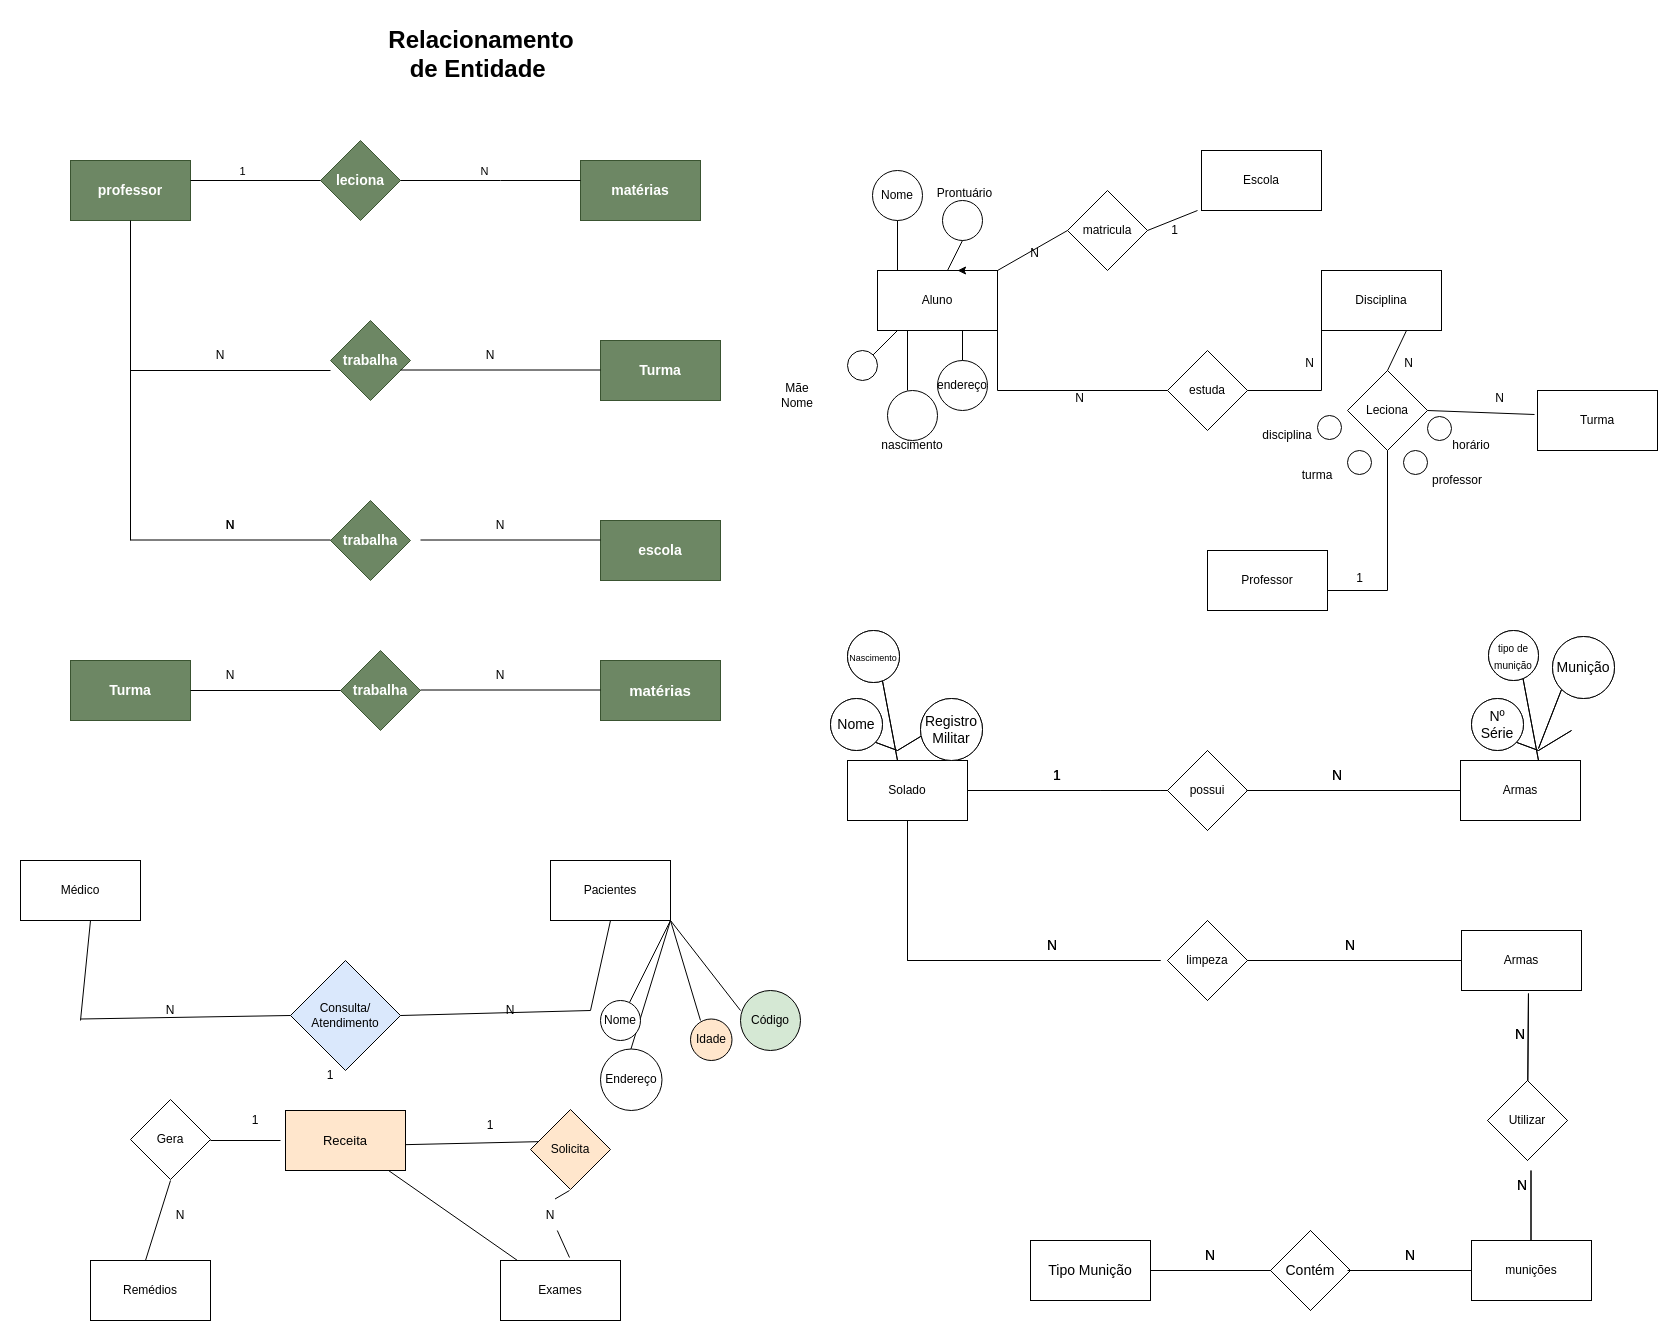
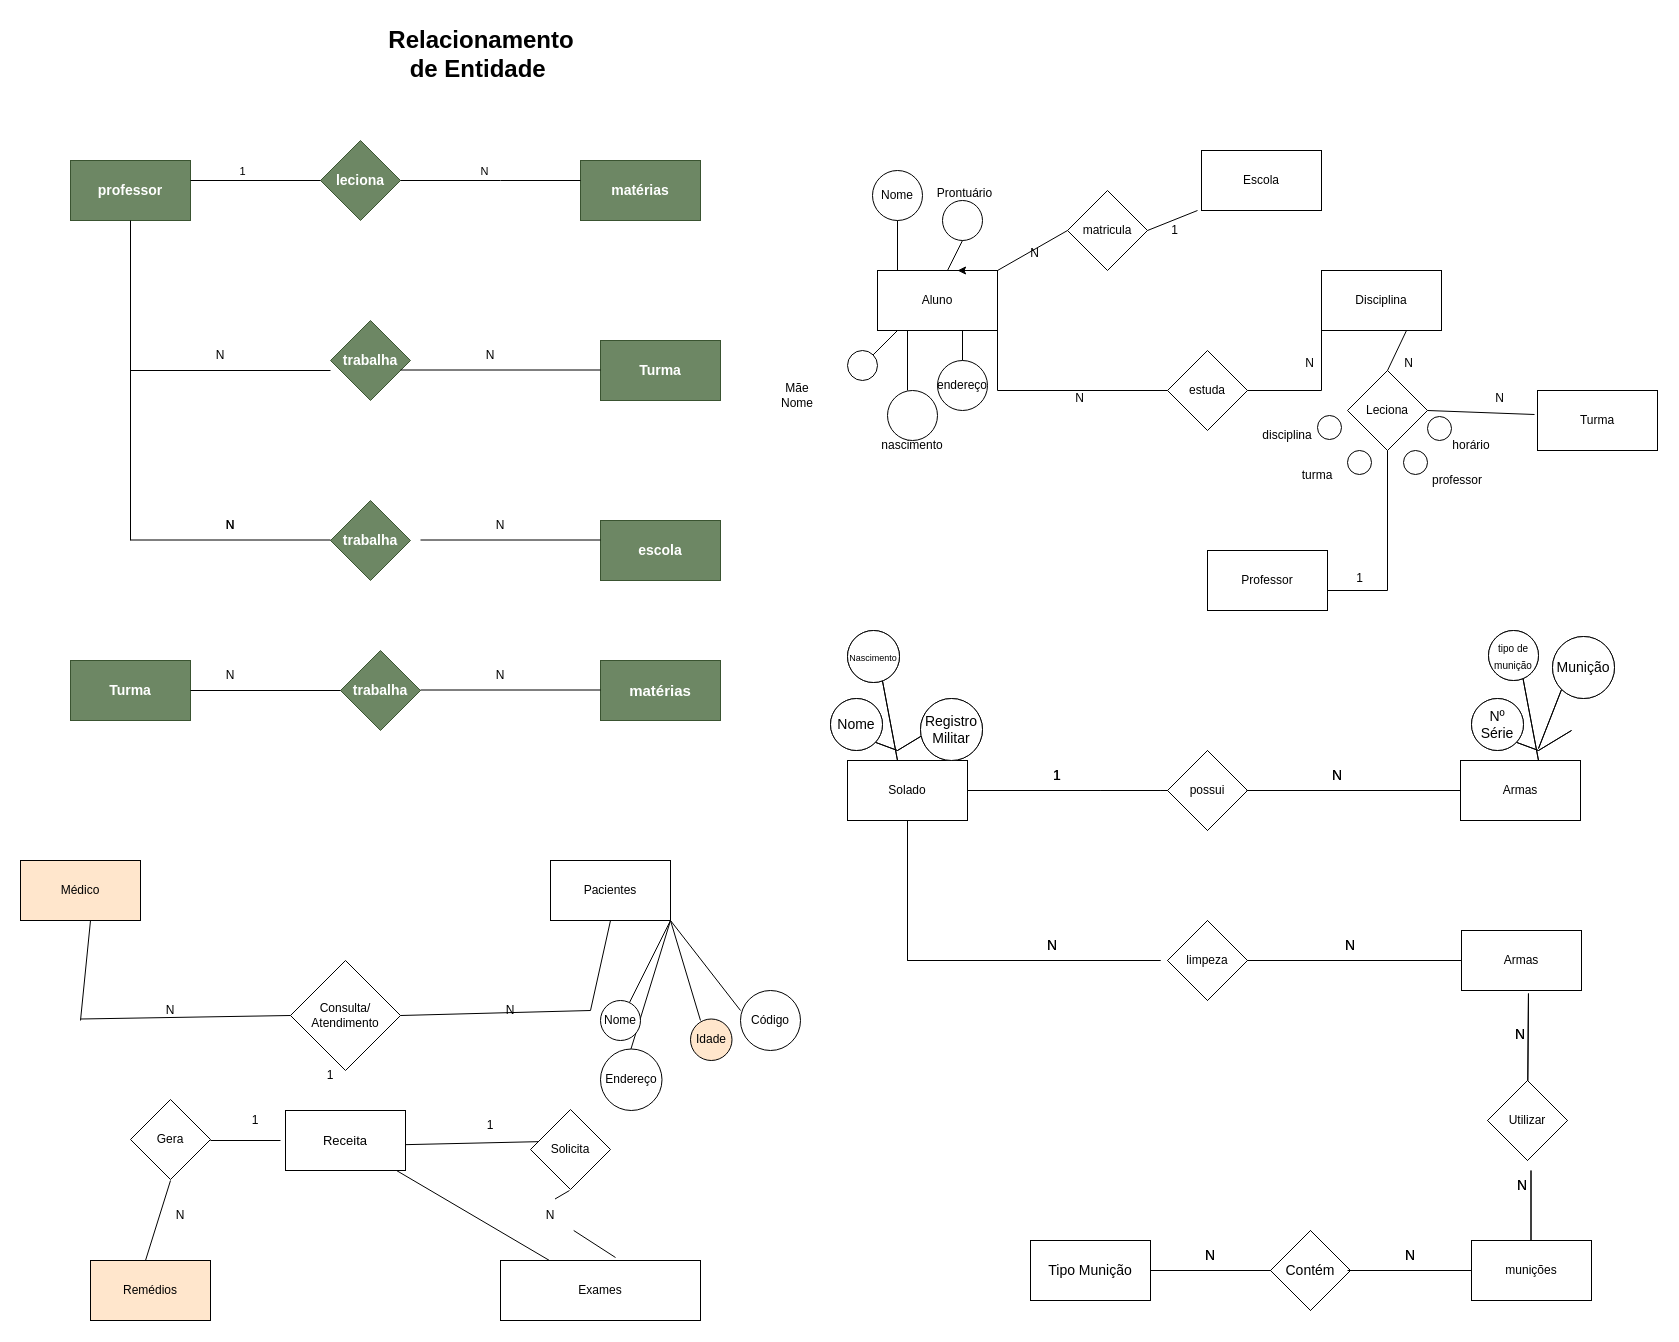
node "Médico": fillcolor #ffffff -> #ffe6cc
node "Consulta/ Atendimento": fillcolor #dae8fc -> #ffffff
node "Código": fillcolor #d5e8d4 -> #ffffff
node "Receita": fillcolor #ffe6cc -> #ffffff
node "Solicita": fillcolor #ffe6cc -> #ffffff
node "Remédios": fillcolor #ffffff -> #ffe6cc
node "Exames": size 120x60 -> 200x60
